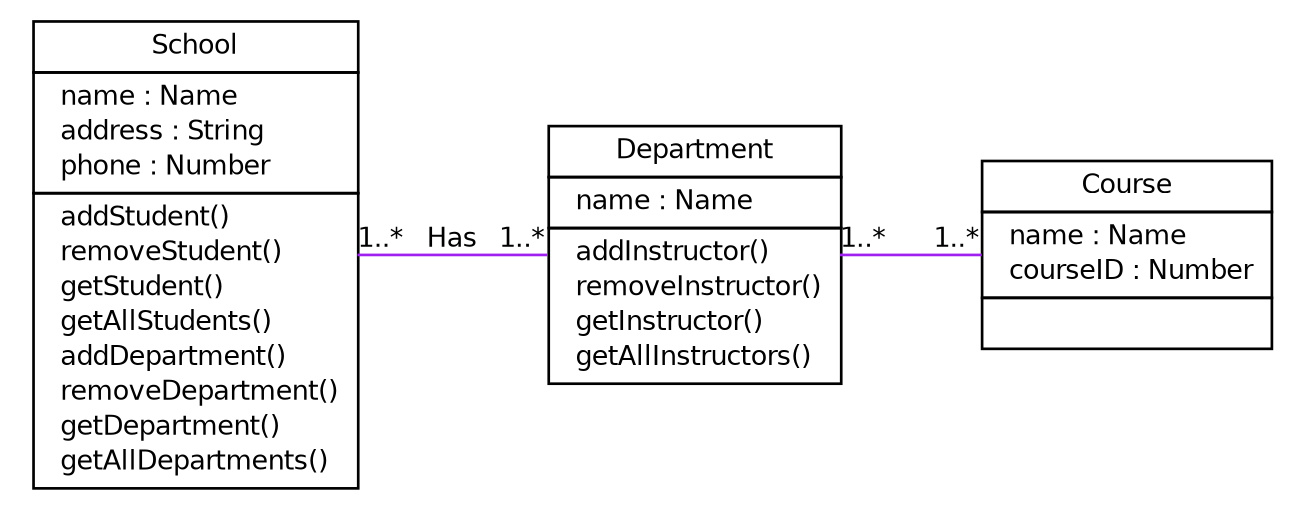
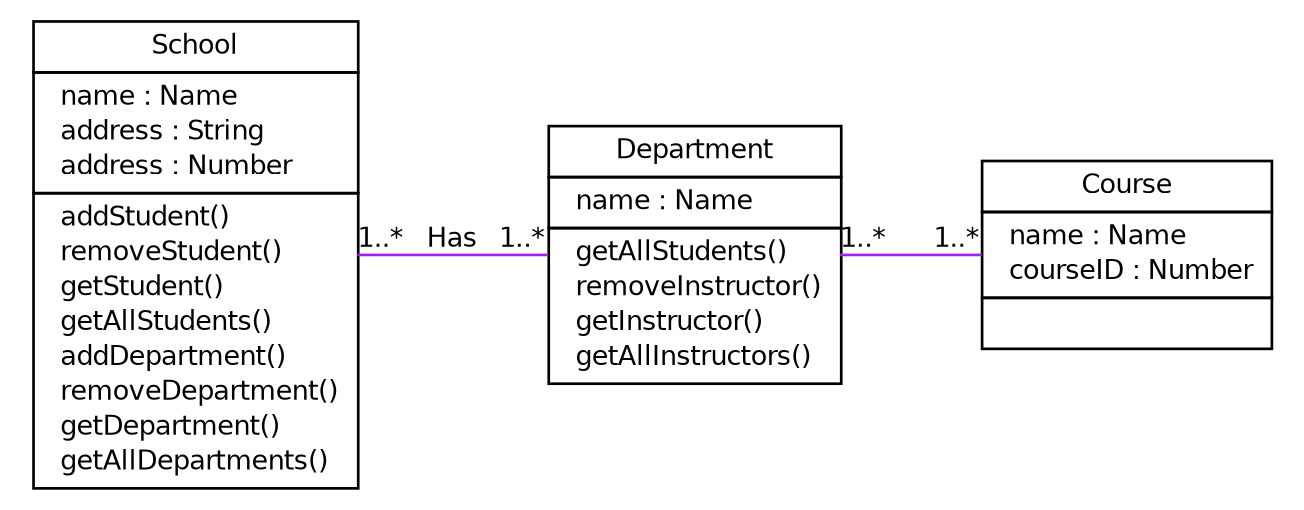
node "School": text "phone : Number" -> "address : Number"
node "Department": text "addInstructor()" -> "getAllStudents()"
